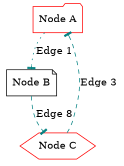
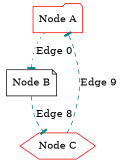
edge "Node A" -> "Node B": label "Edge 1" -> "Edge 0"
edge "Node C" -> "Node A": label "Edge 3" -> "Edge 9"
